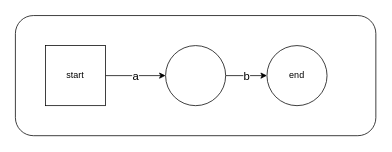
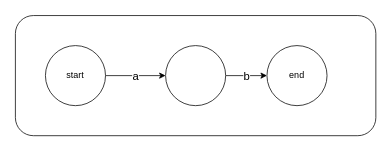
node "start": shape rectangle -> ellipse
